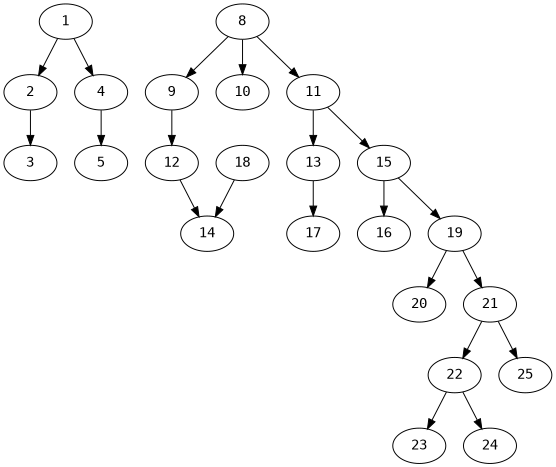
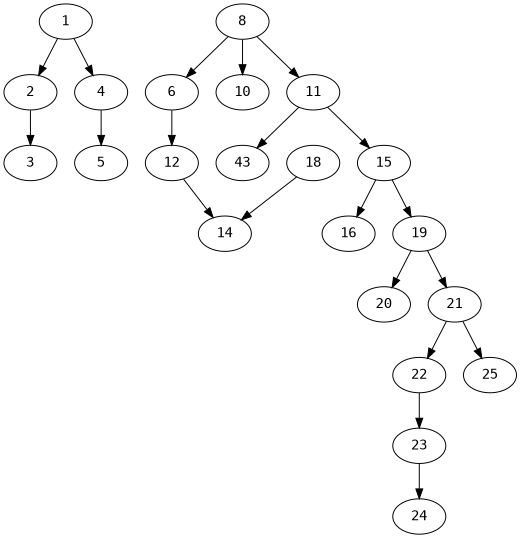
node "9": label "9" -> "6"
node "13": label "13" -> "43"
node "17": removed
edge "22" -> "24": now "23" -> "24"
